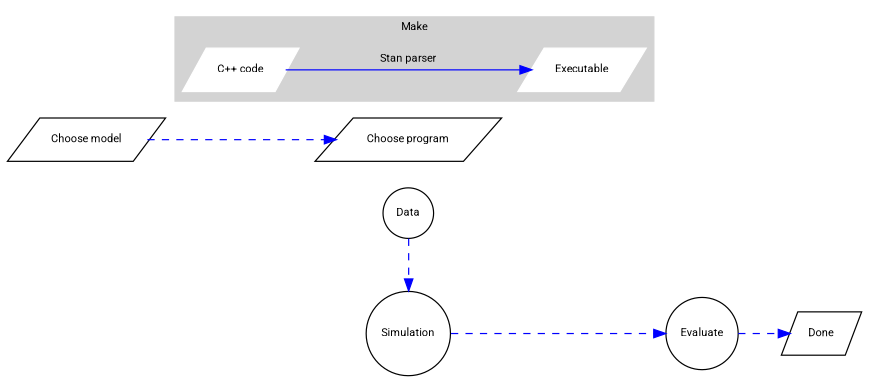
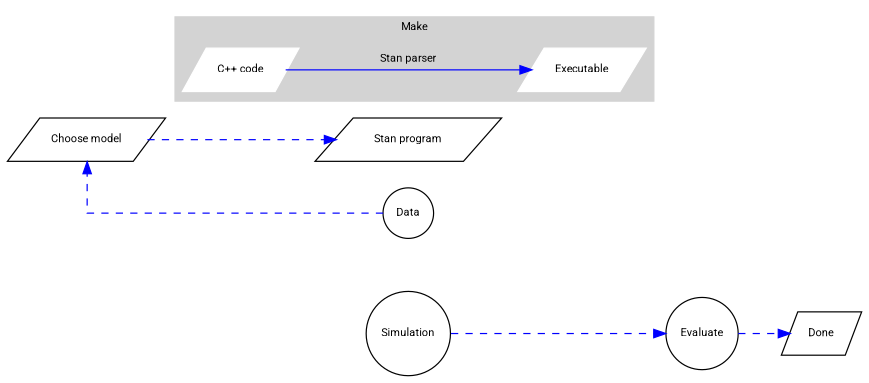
node "Choose program": label "Choose program" -> "Stan program"
edge "Data" -> "Simulation": now "Data" -> "Choose model"
